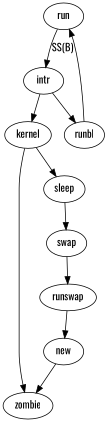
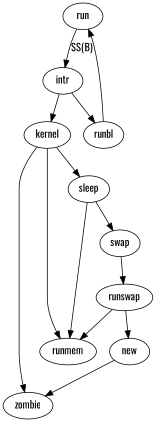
node "runmem": added
